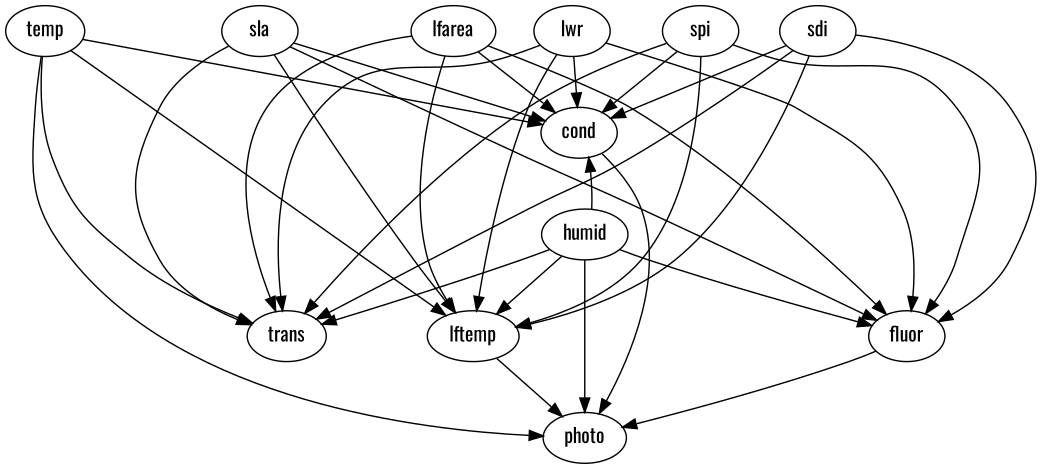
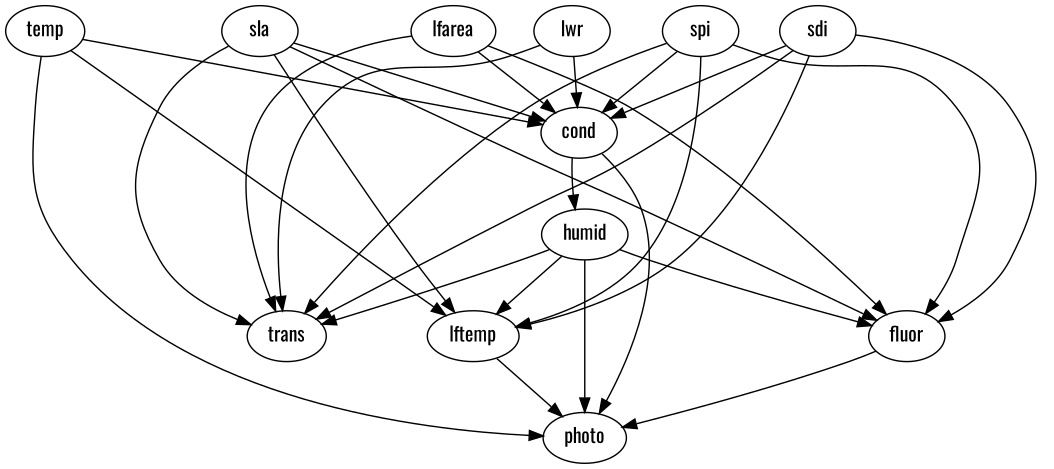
edge "lwr" -> "fluor": removed
edge "lwr" -> "lftemp": removed
edge "lfarea" -> "lftemp": removed
edge "humid" -> "cond": reversed
edge "temp" -> "trans": removed
